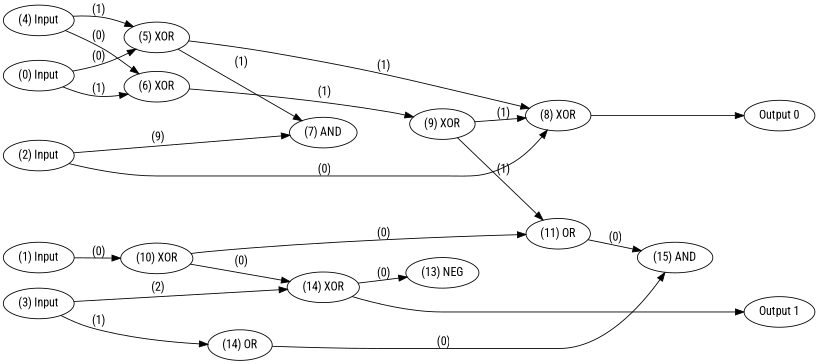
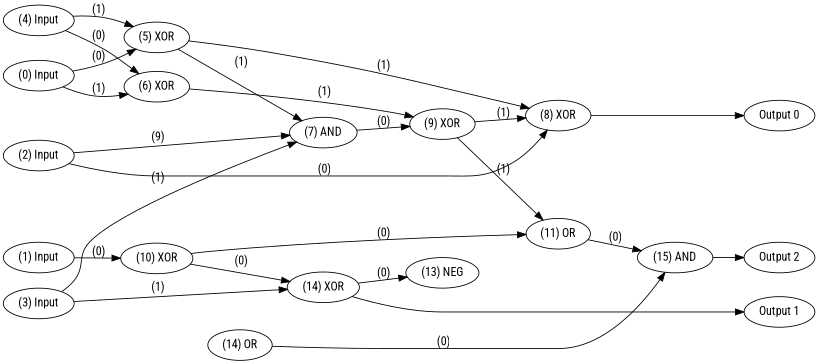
edge "(7) AND" -> "(9) XOR": added, label "(0)"
node "Output 2": added
edge "(3) Input" -> "(14) XOR": label " (2)" -> " (1)"
edge "(3) Input" -> "(14) OR": now "(3) Input" -> "(7) AND"
